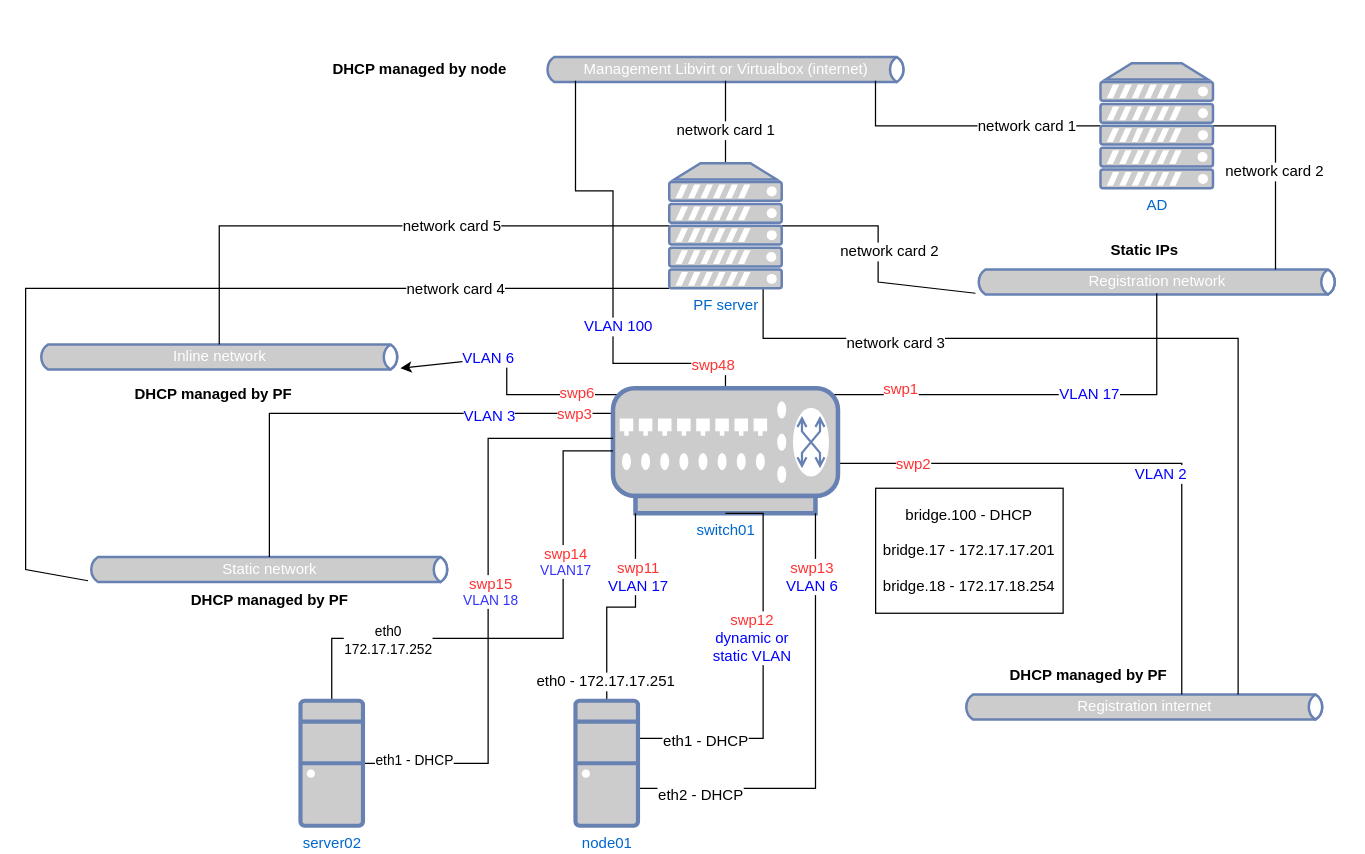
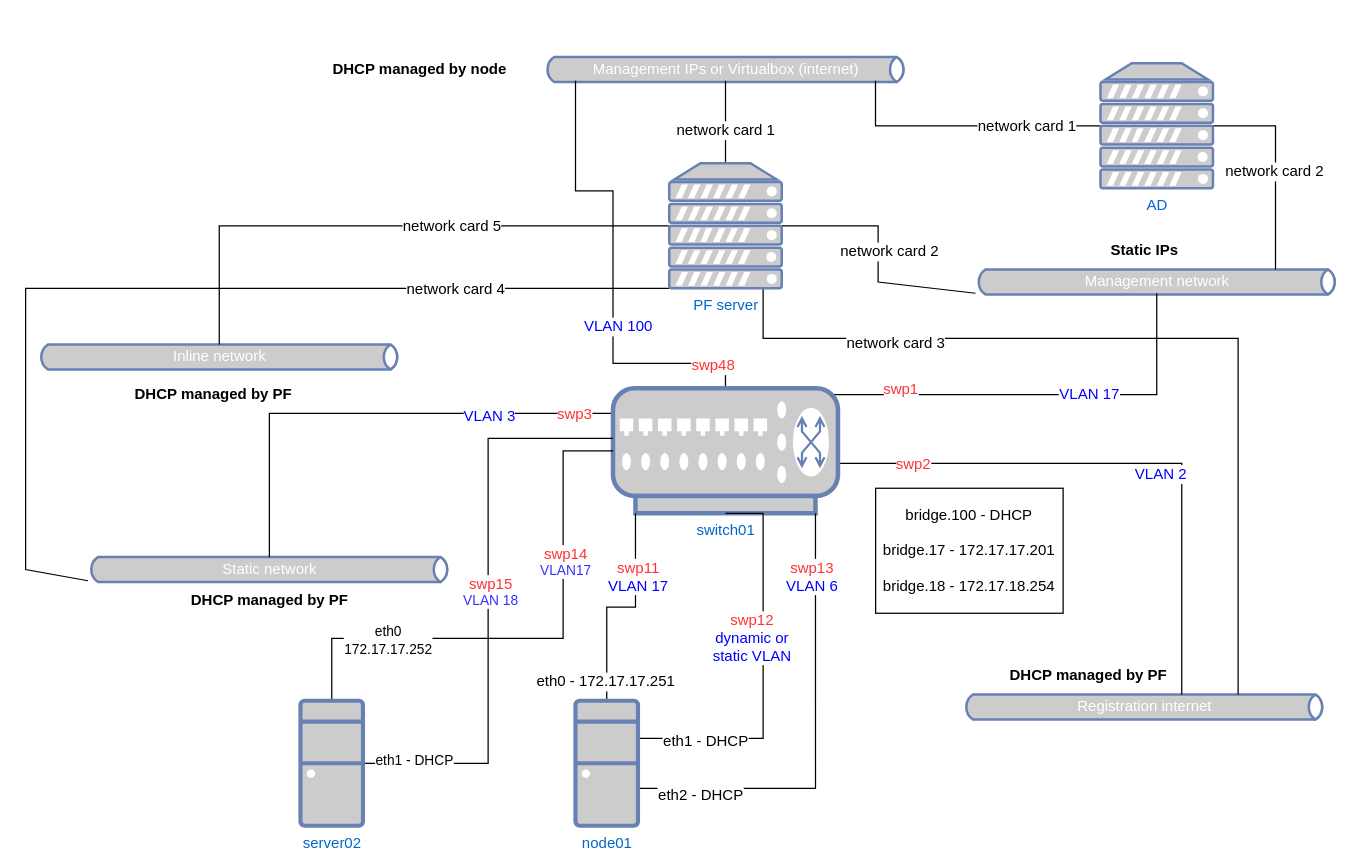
node "Management Libvirt or Virtualbox (internet)": label "Management Libvirt or Virtualbox (internet)" -> "Management IPs or Virtualbox (internet)"
node "Registration network": label "Registration network" -> "Management network"
edge "switch01" -> "Inline network": removed, labels "VLAN 6", "swp6"
